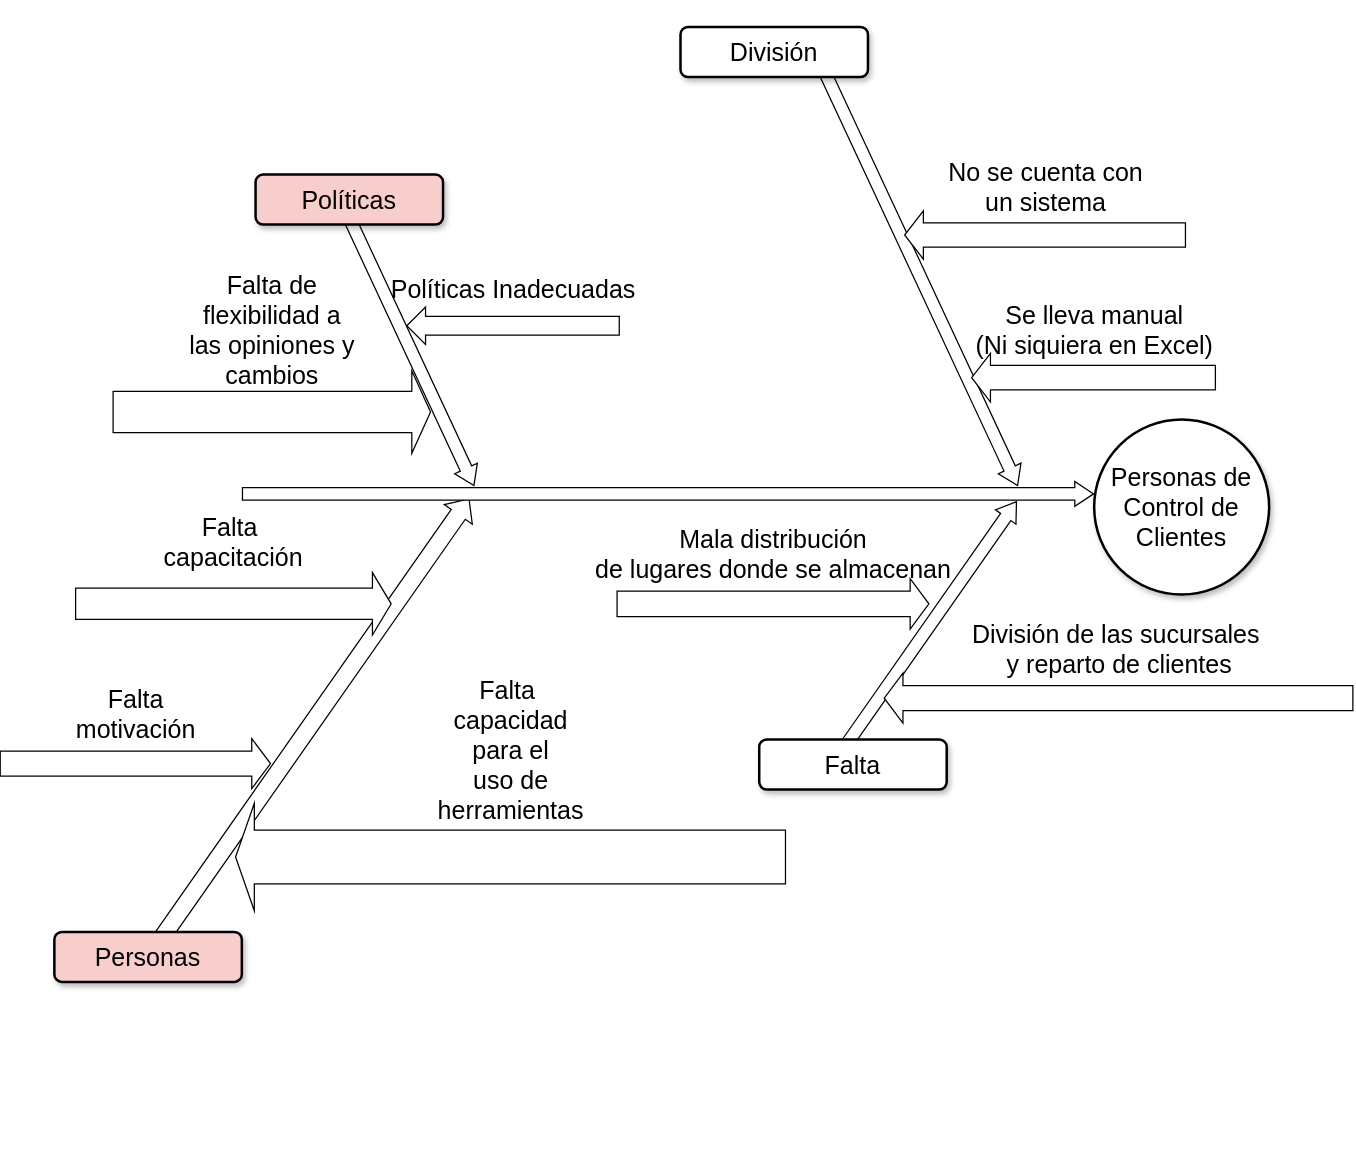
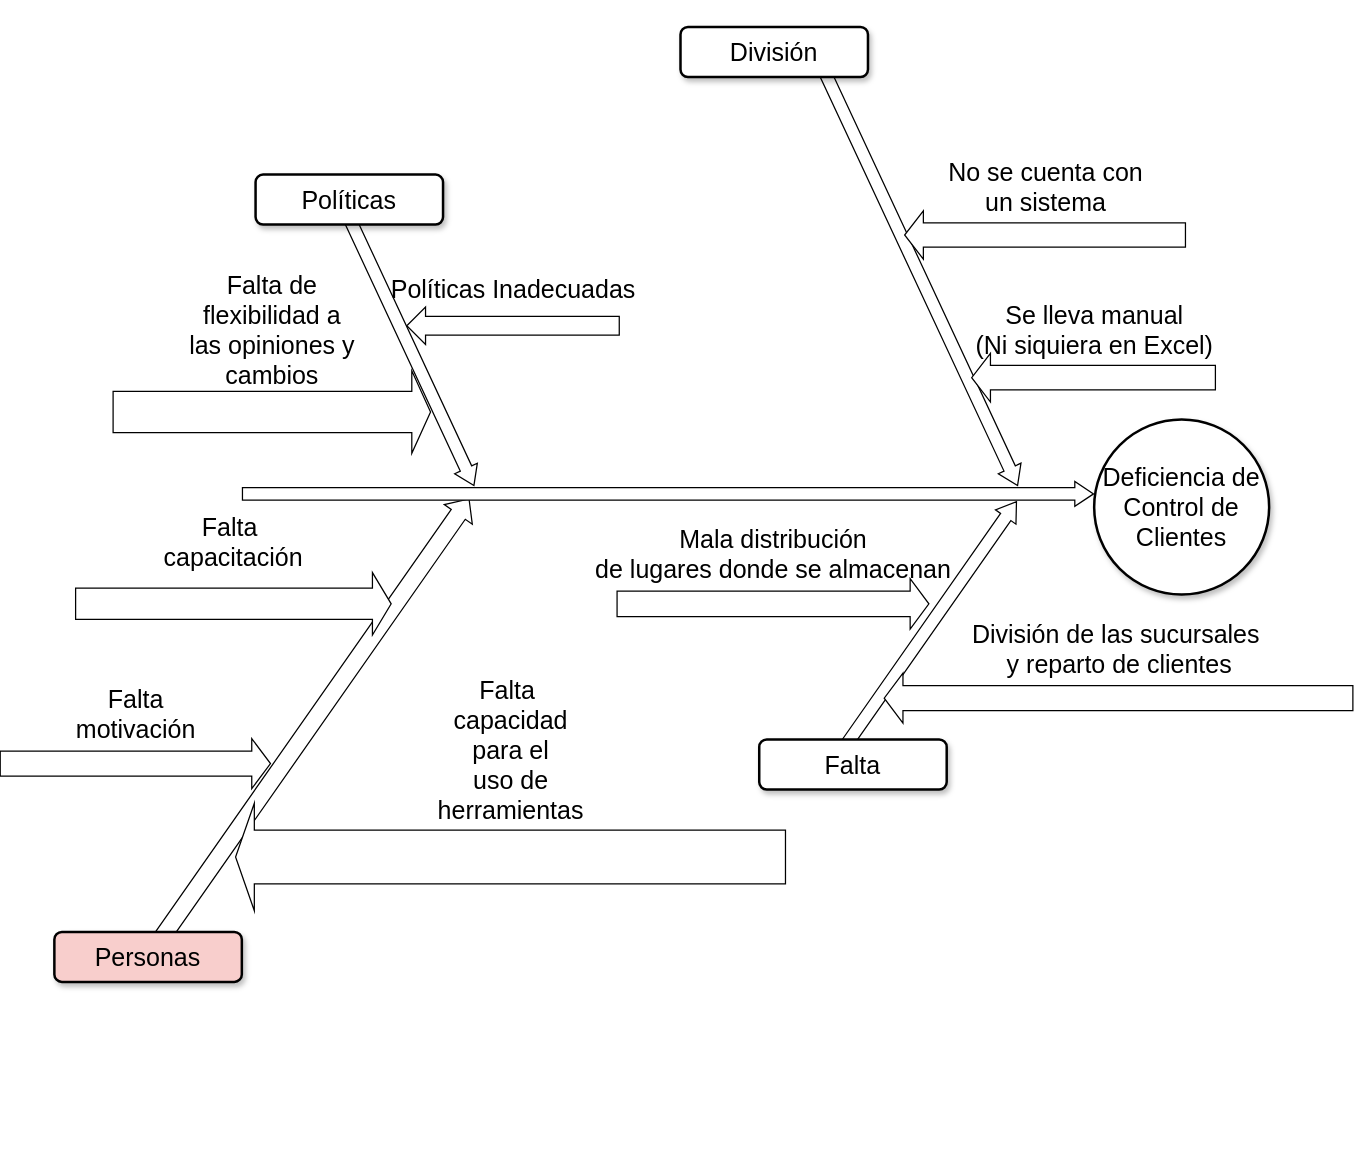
node "Políticas": fillcolor #f8cecc -> #ffffff
node "Personas de Control de Clientes": label "Personas de Control de Clientes" -> "Deficiencia de Control de Clientes"
